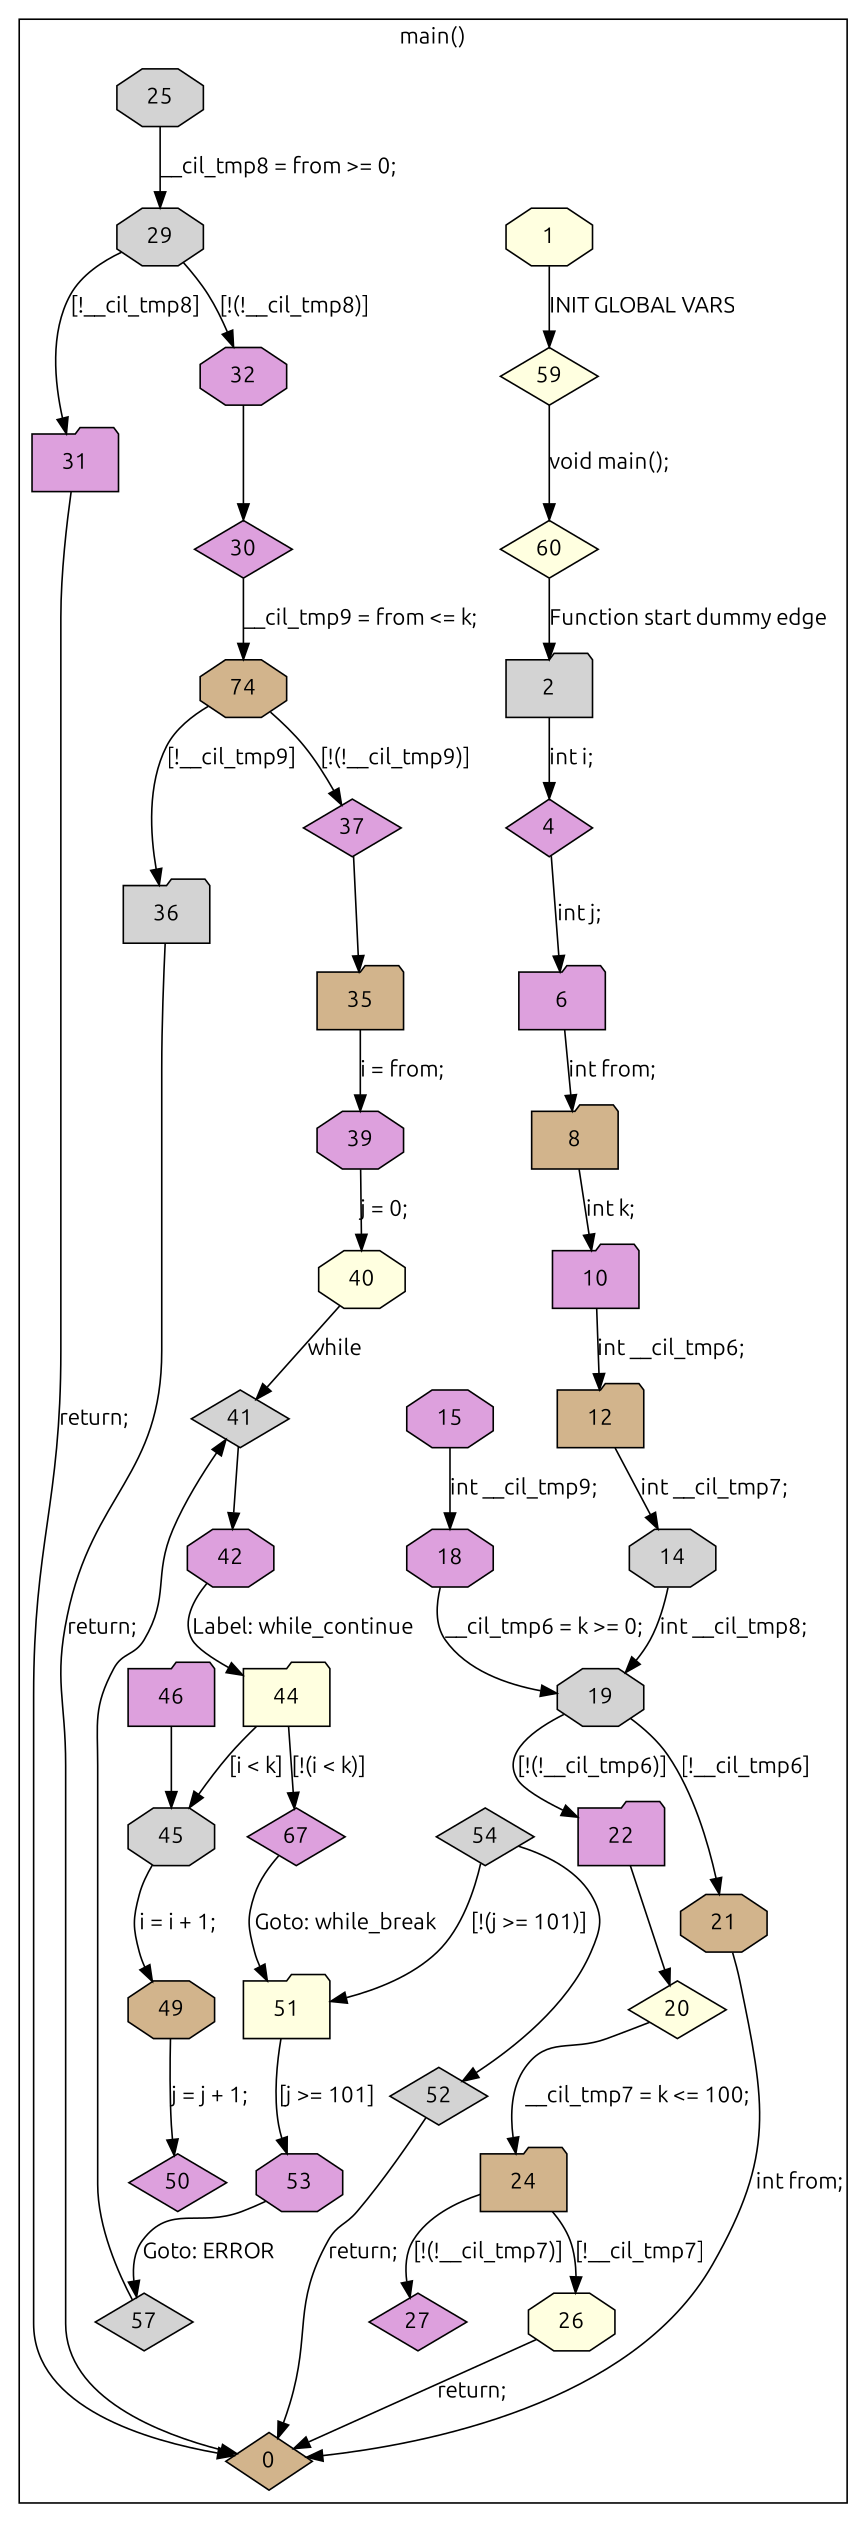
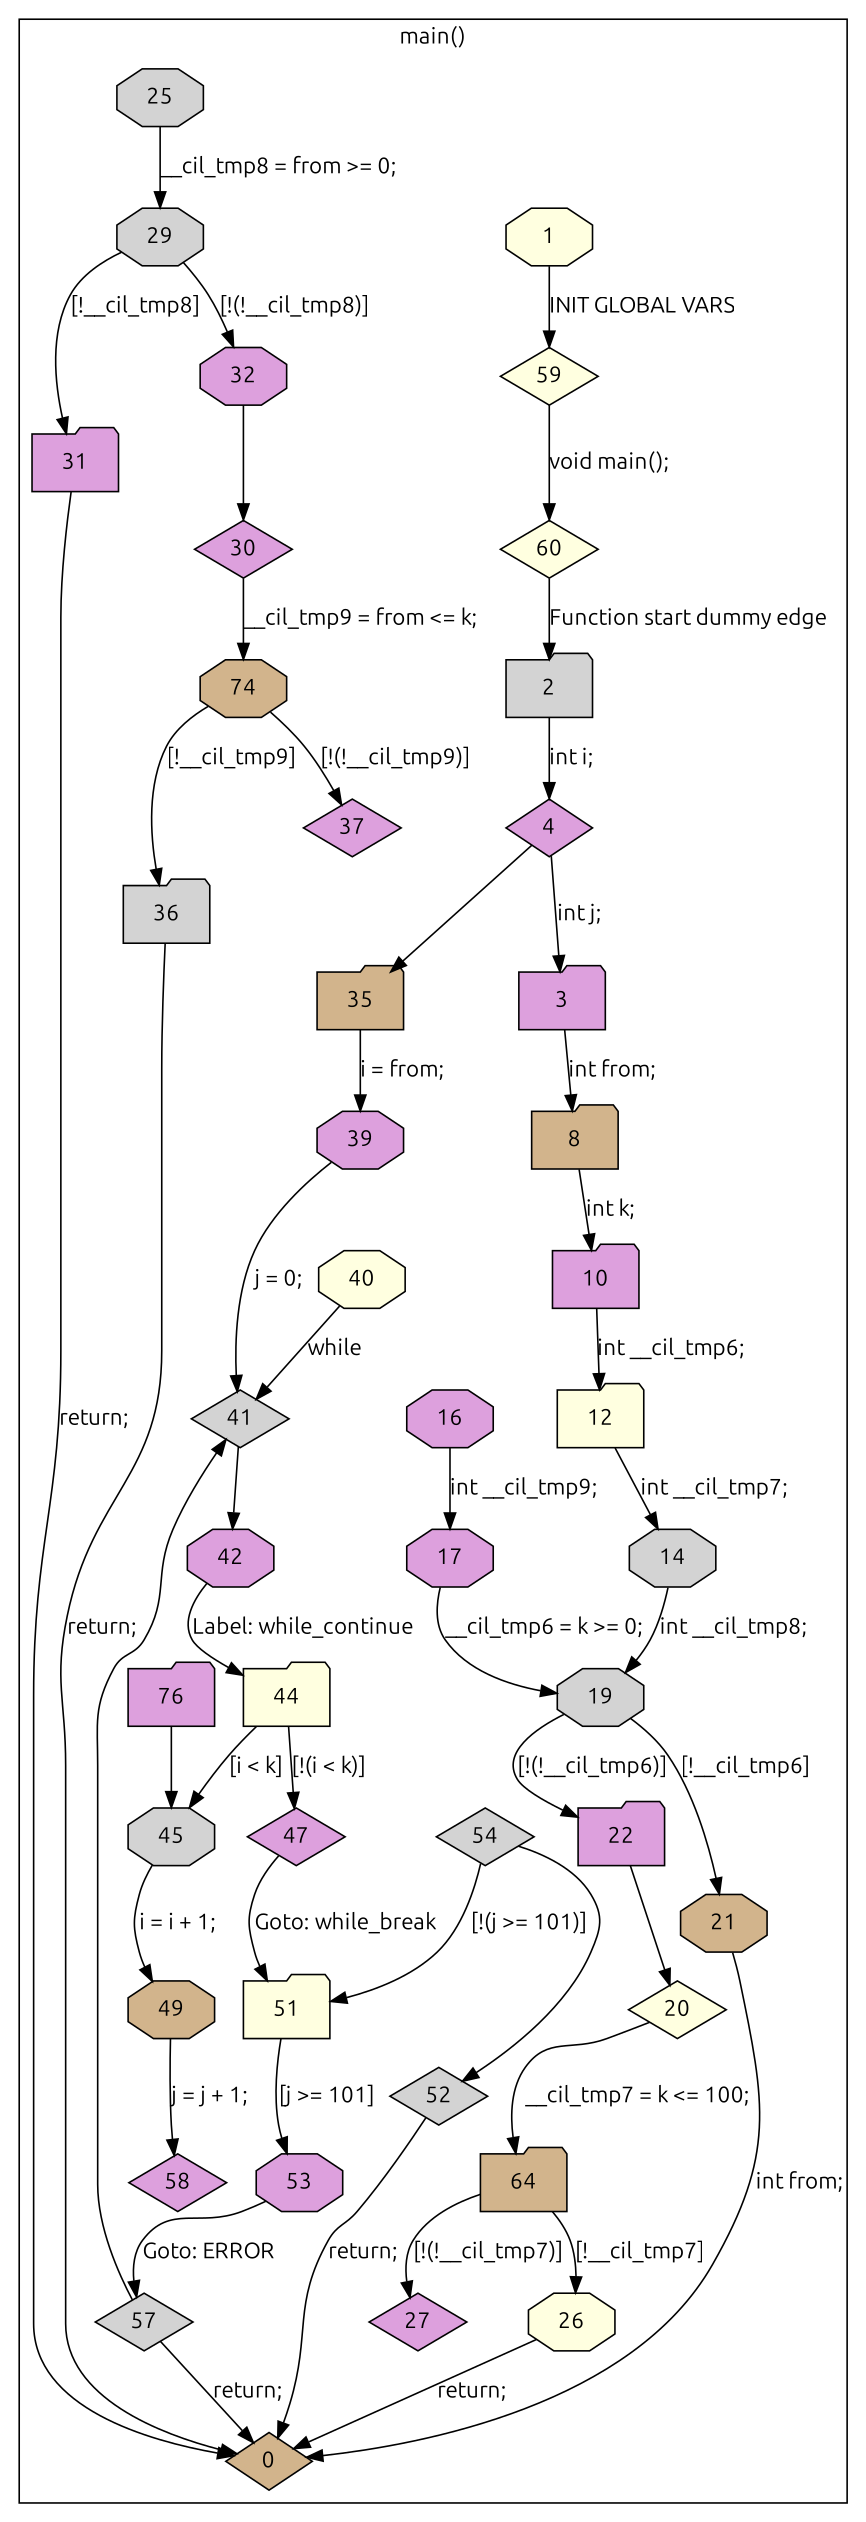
edge "37" -> "35": now "4" -> "35"
node "6": label "6" -> "3"
edge "39" -> "40": now "39" -> "41"
node "15": label "15" -> "16"
node "12": fillcolor tan -> lightyellow
node "18": label "18" -> "17"
node "46": label "46" -> "76"
node "67": label "67" -> "47"
node "50": label "50" -> "58"
node "24": label "24" -> "64"
edge "57" -> "0": added, label "return;"
